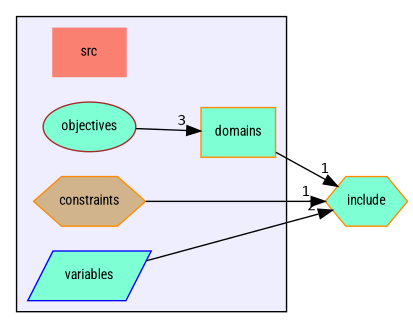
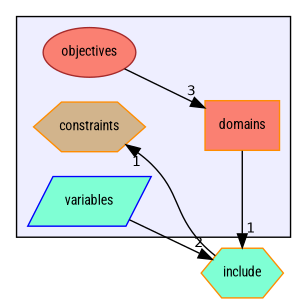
node "src": removed
node "objectives": fillcolor aquamarine -> salmon
node "domains": fillcolor aquamarine -> salmon
edge "constraints" -> "include": reversed
